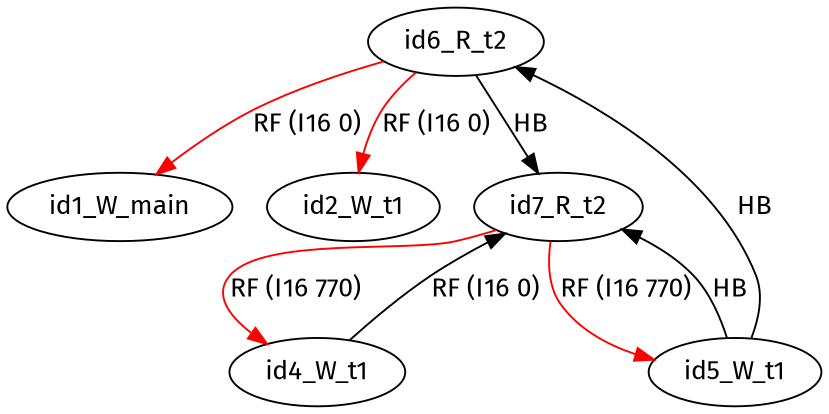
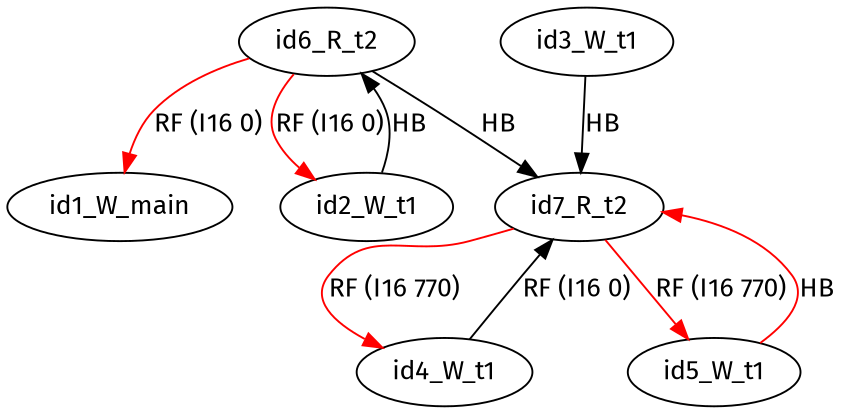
node "id3_W_t1": added
edge "id5_W_t1" -> "id6_R_t2": now "id2_W_t1" -> "id6_R_t2"
edge "id5_W_t1" -> "id7_R_t2": color black -> red
